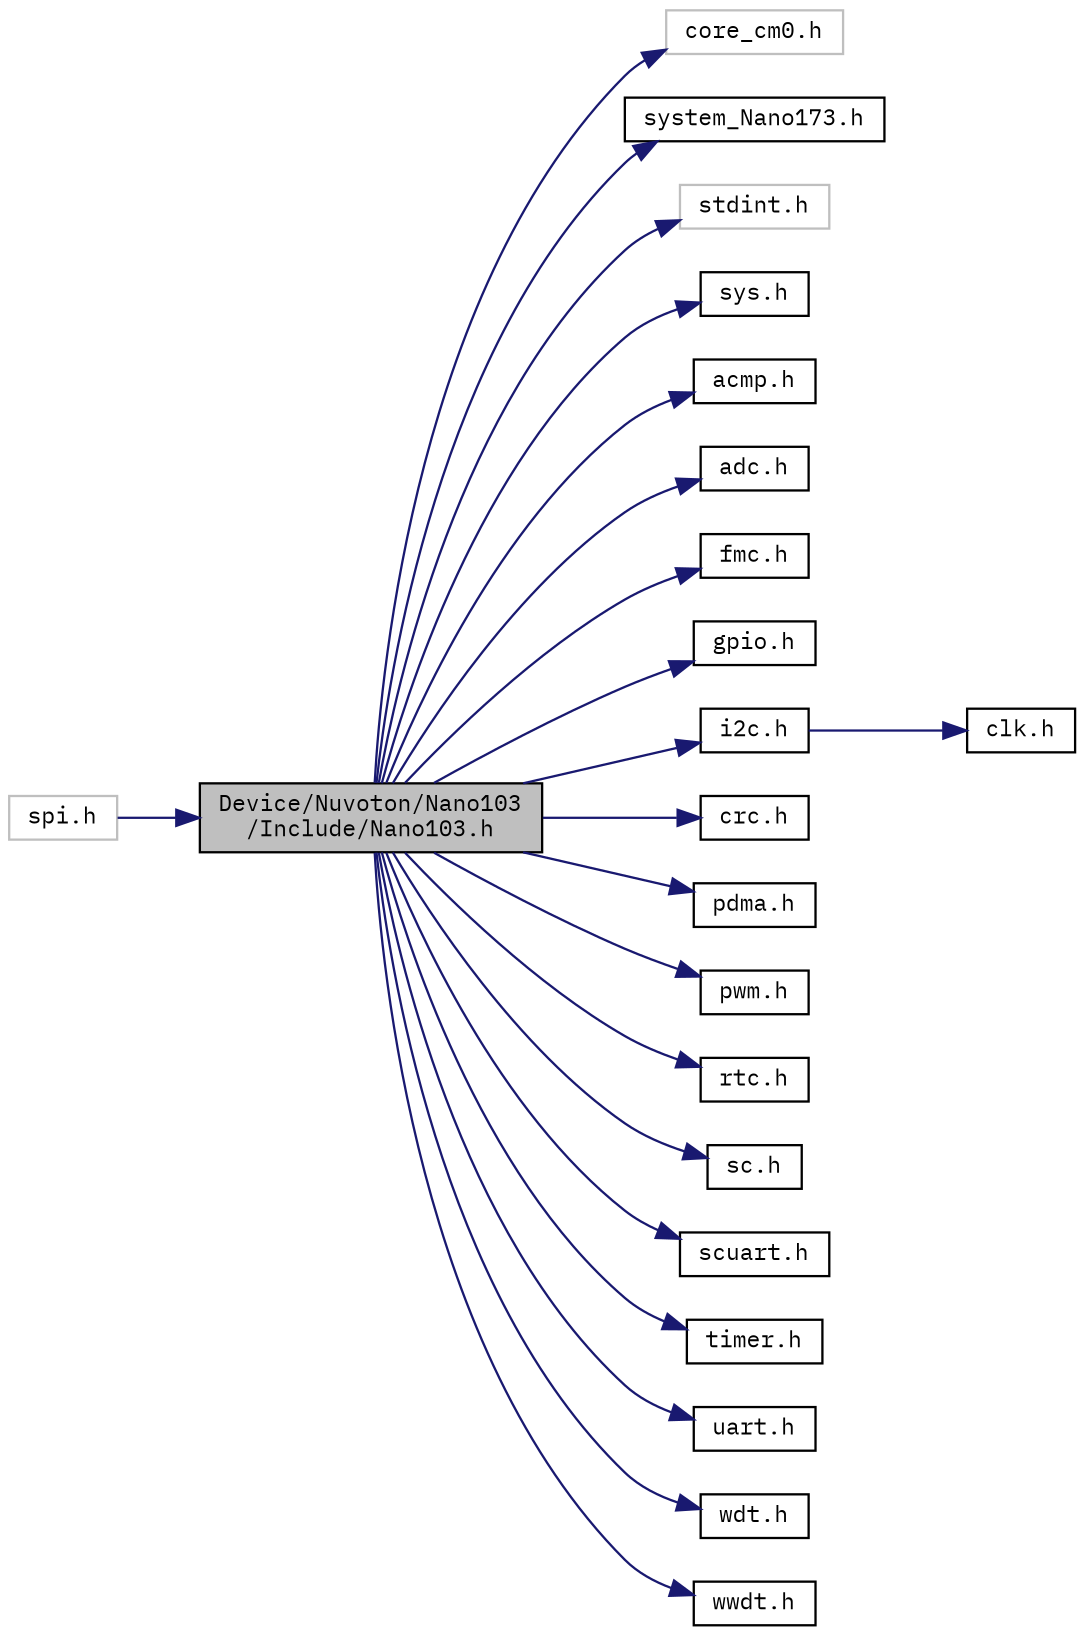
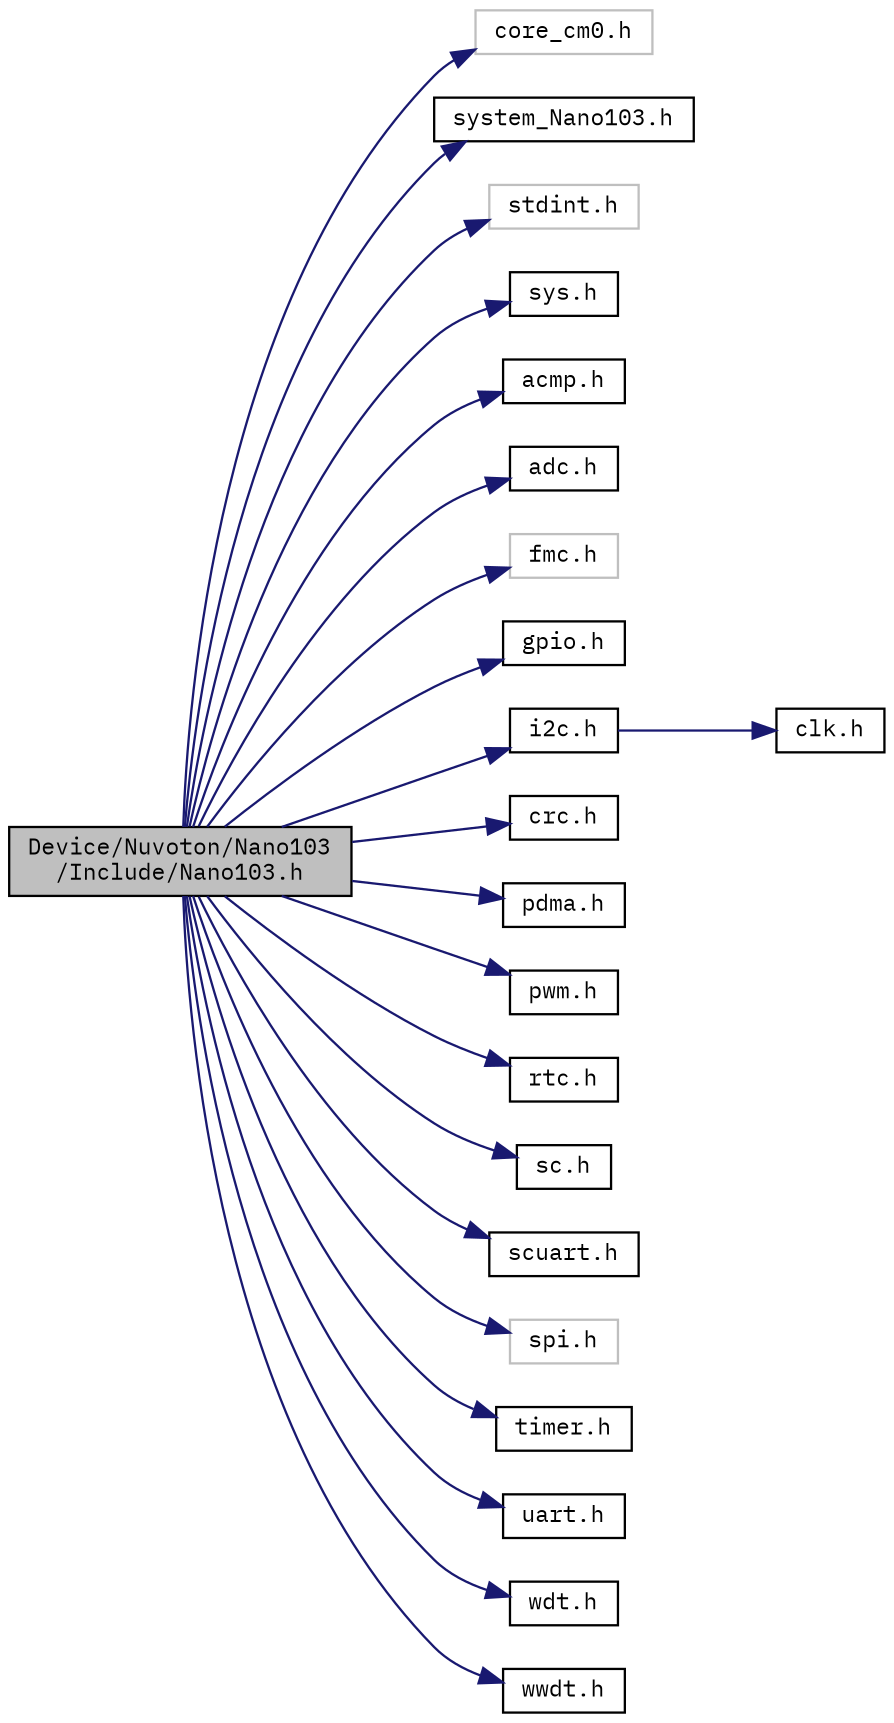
node "system_Nano173.h": label "system_Nano173.h" -> "system_Nano103.h"
node "fmc.h": color black -> grey75
edge "spi.h" -> "Device/Nuvoton/Nano103 /Include/Nano103.h": reversed
